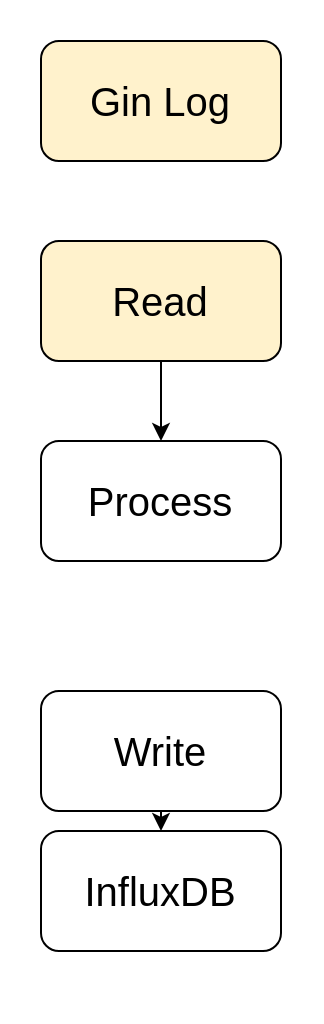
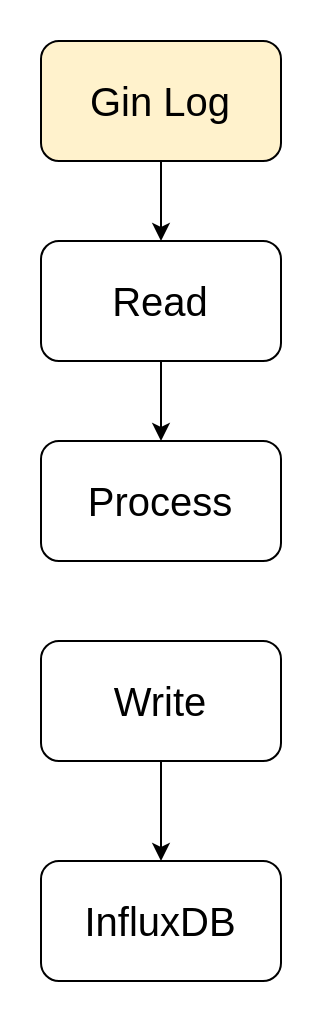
edge "Gin Log" -> "Read": added
node "Read": fillcolor #fff2cc -> #ffffff
node "Write": moved (161, 751) -> (161, 701)
node "InfluxDB": moved (161, 891) -> (161, 921)
